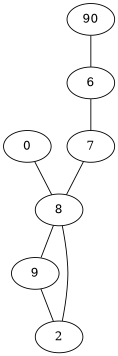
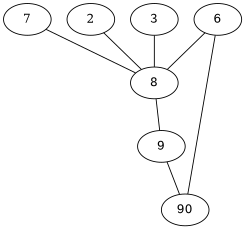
edge "6" -- "7": now "6" -- "8"
node "0": label "0" -> "3"
edge "9" -- "2": now "9" -- "90"
